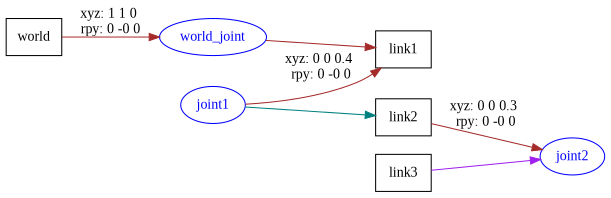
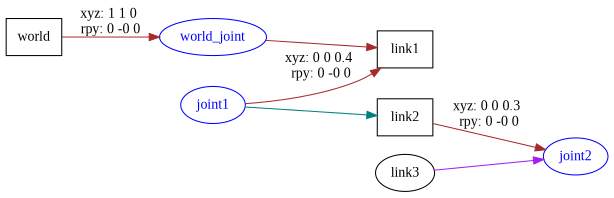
node "link3": shape box -> ellipse
